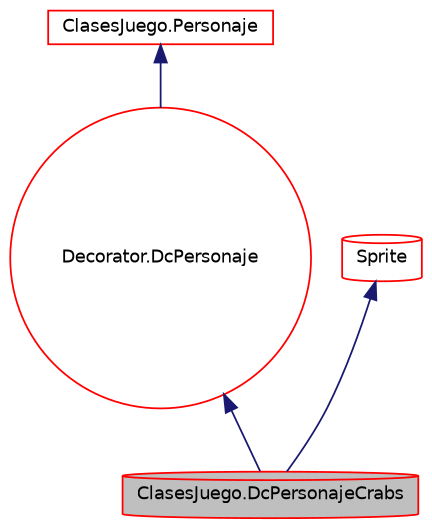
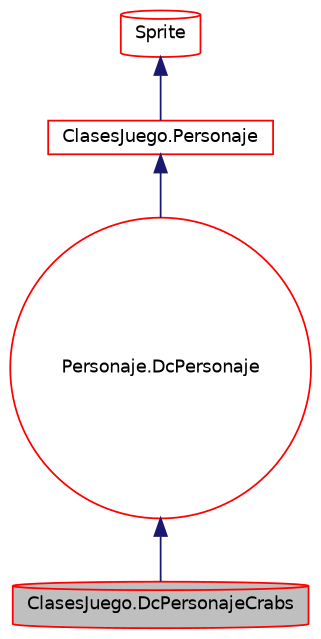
node "Decorator.DcPersonaje": label "Decorator.DcPersonaje" -> "Personaje.DcPersonaje"
edge "ClasesJuego.DcPersonajeCrabs" -> "Sprite": now "ClasesJuego.Personaje" -> "Sprite"
